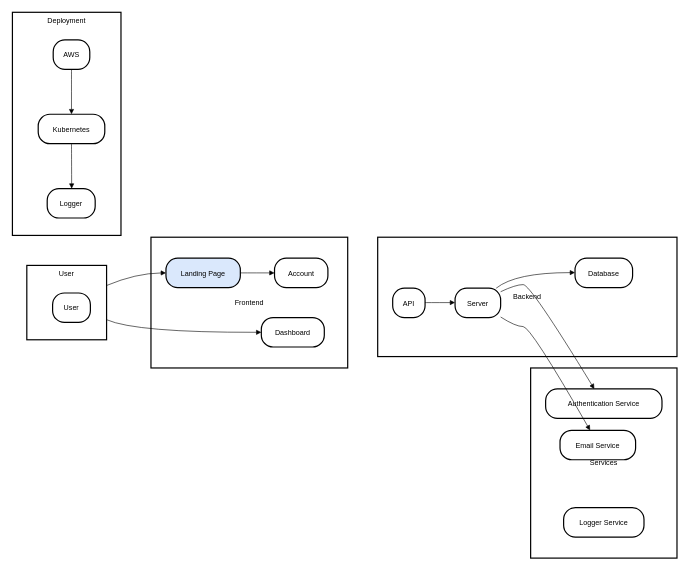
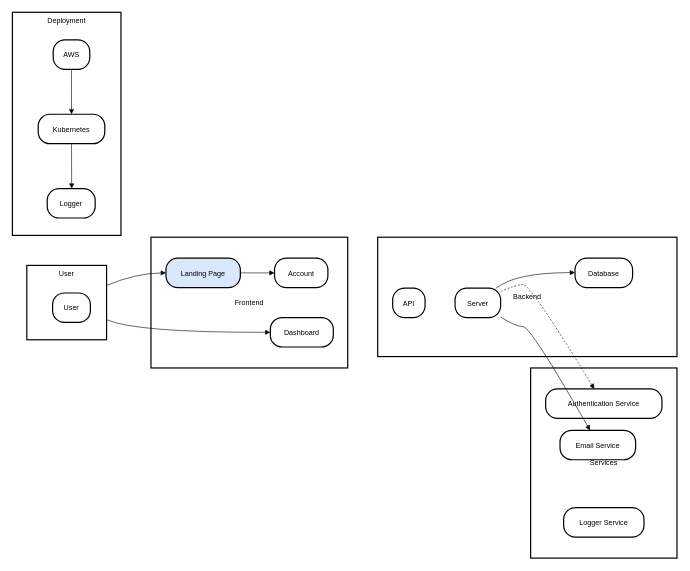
edge "API" -> "Server": removed
edge "Server" -> "Authentication Service": style solid -> dashed
node "Dashboard": moved (293, 332) -> (302, 332)
